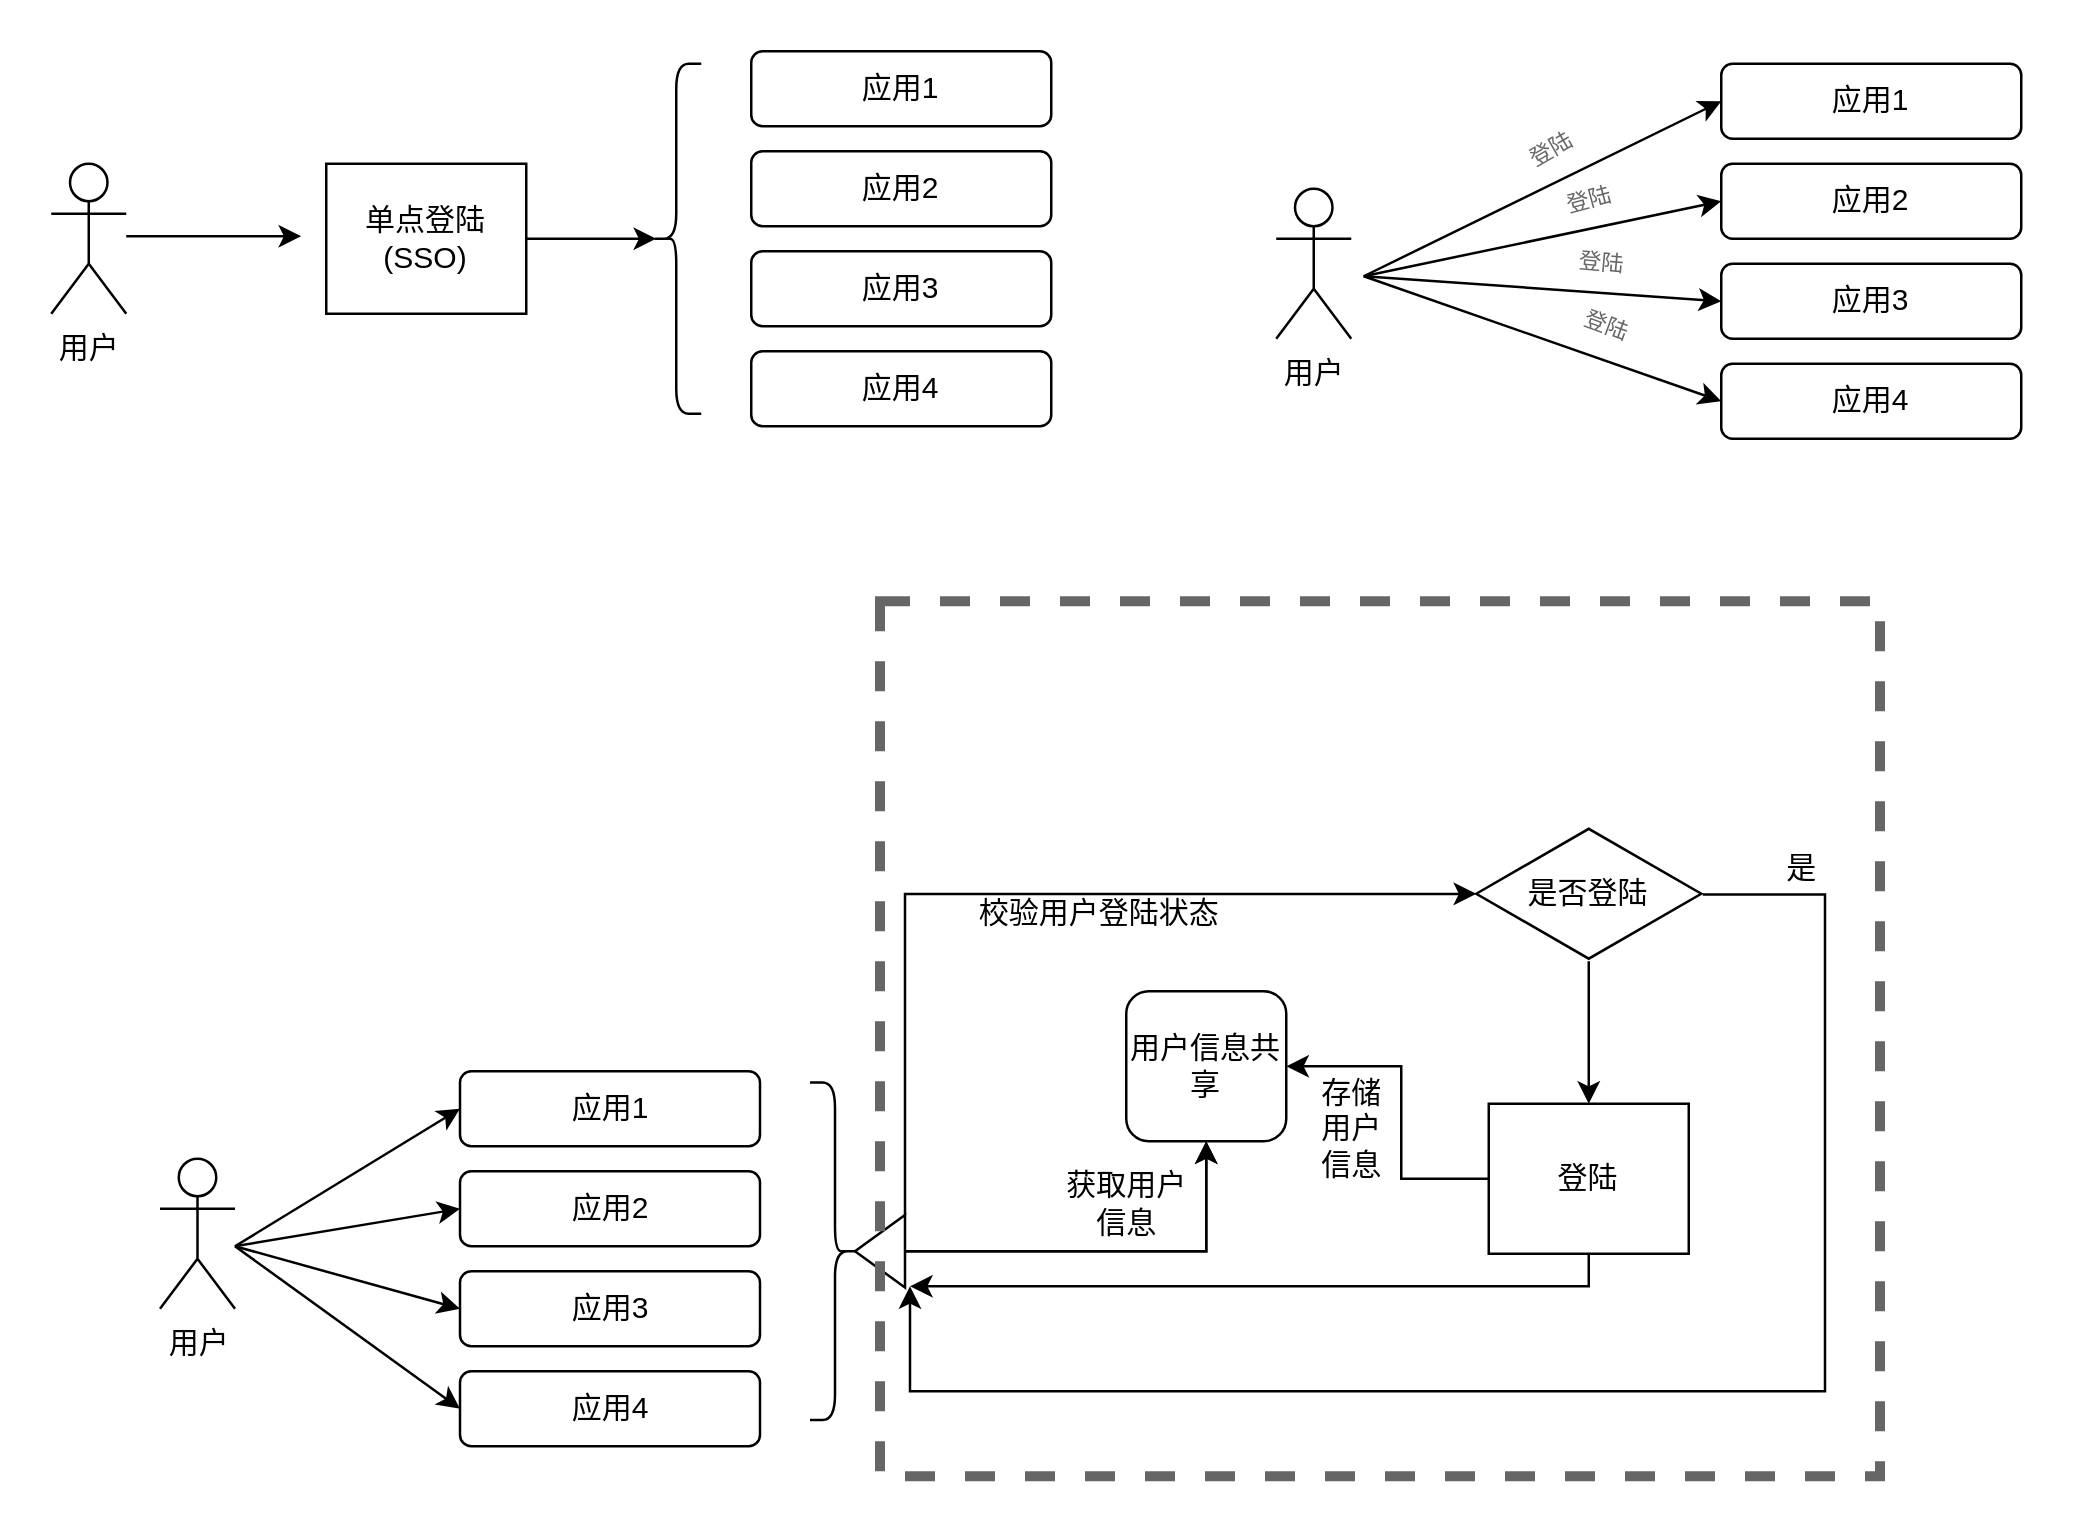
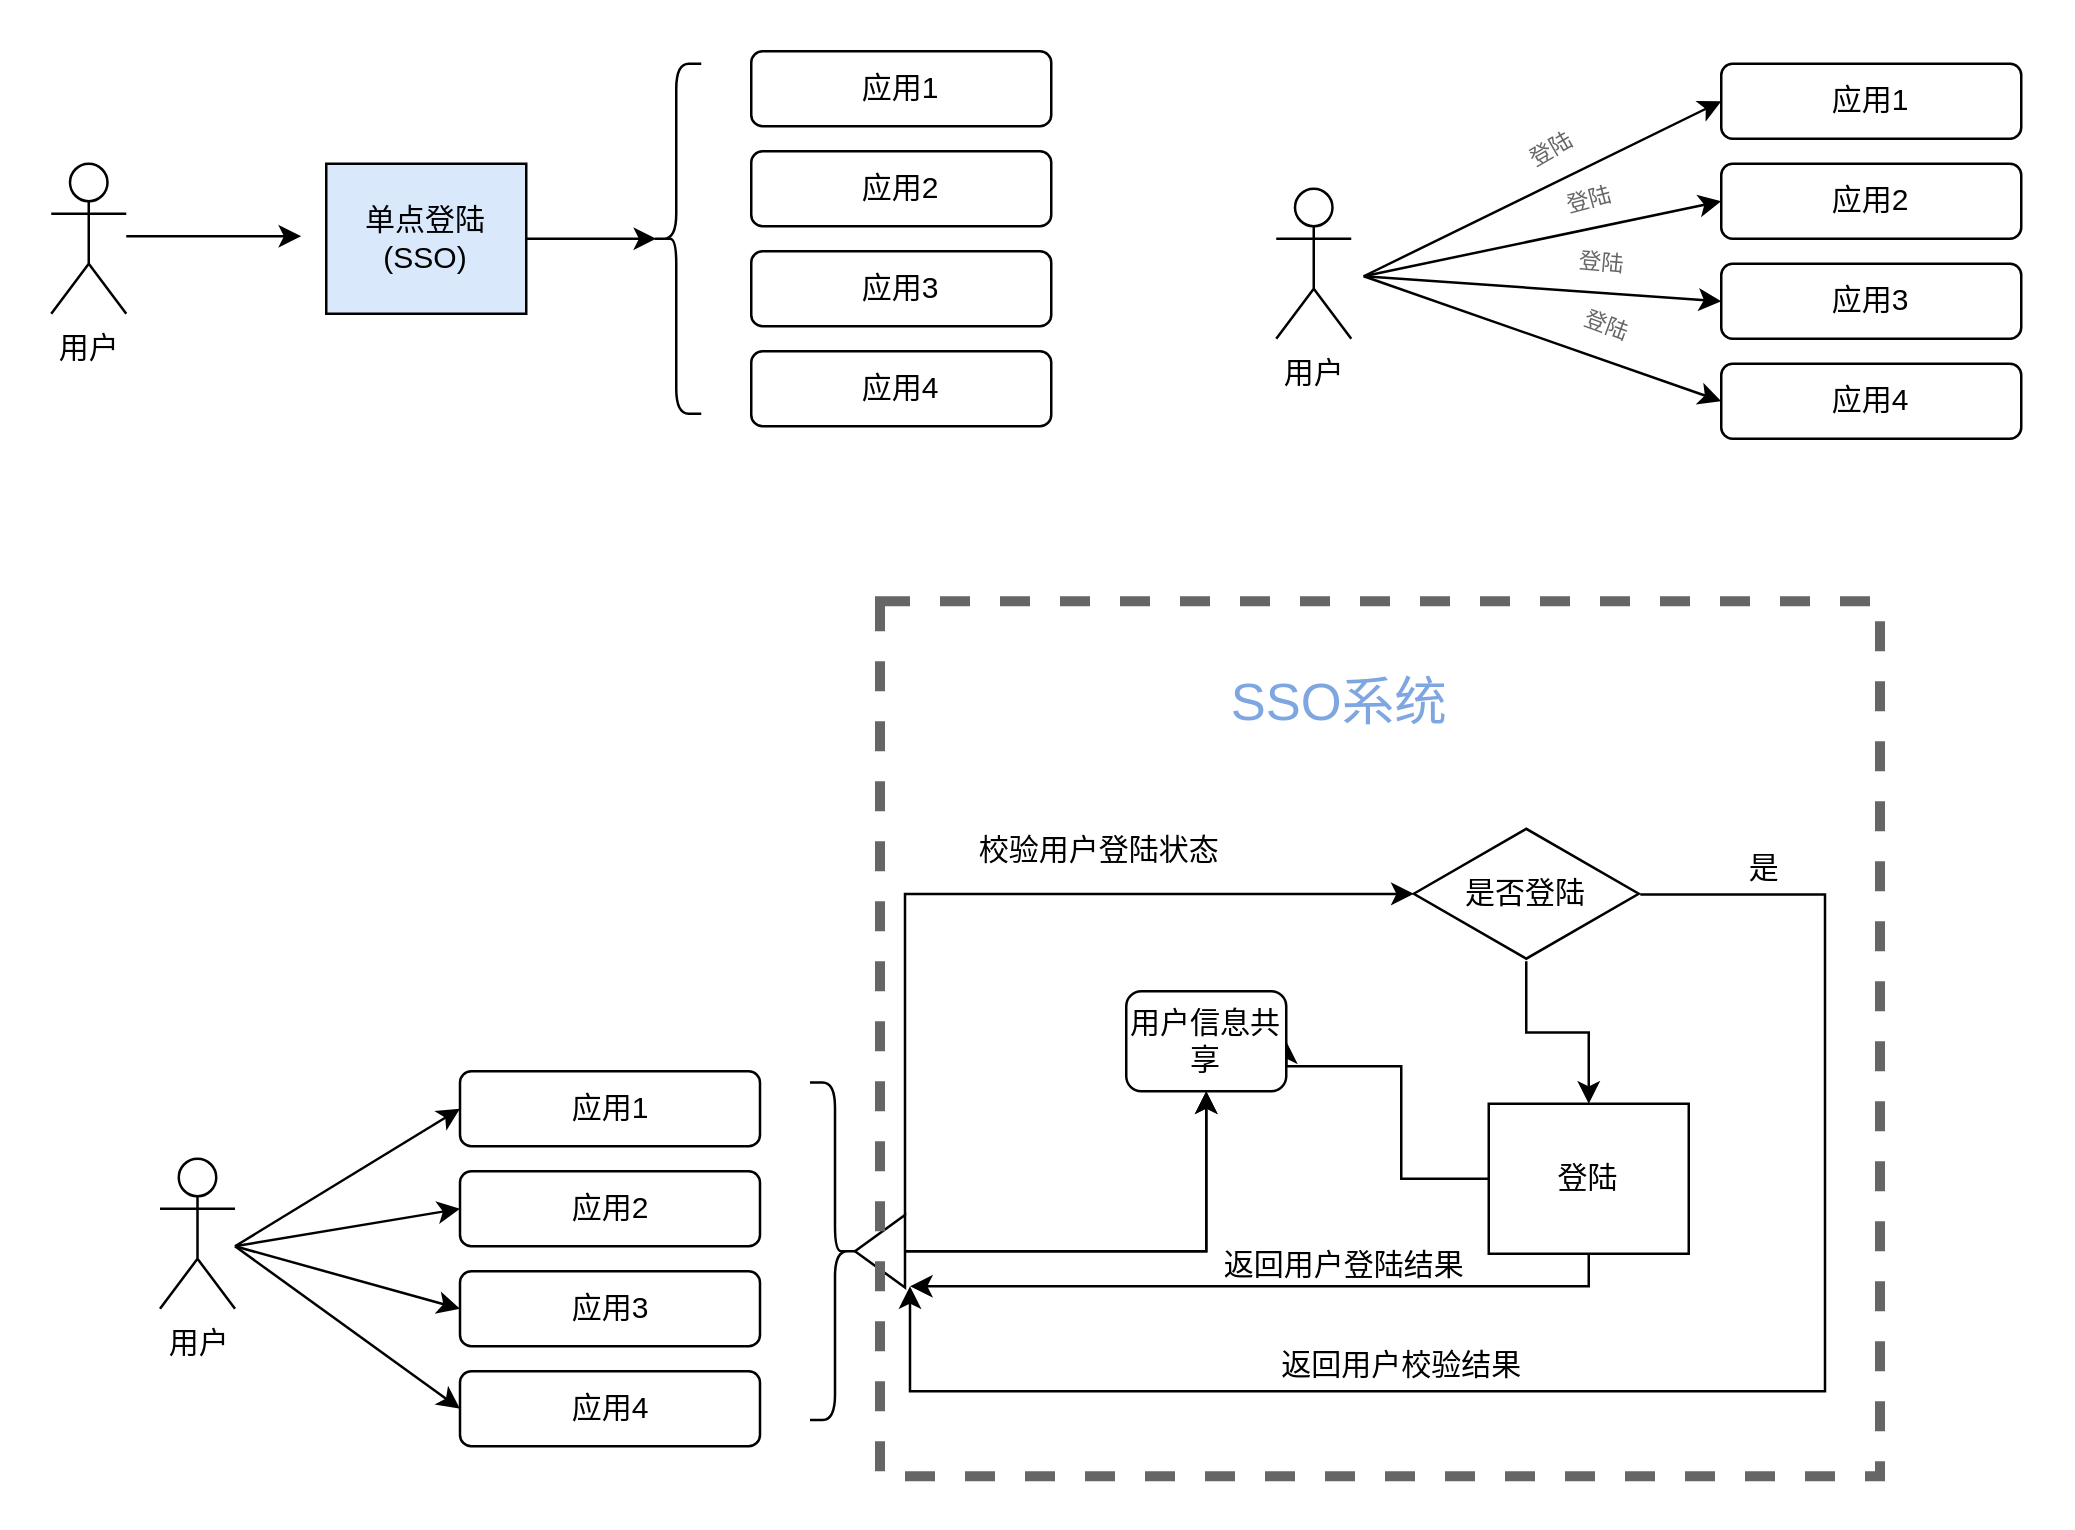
node "单点登陆 (SSO)": fillcolor #ffffff -> #dae8fc
node "SSO系统": added
node "是": moved (1801, 869) -> (1764, 869)
node "是否登陆": moved (1589, 894) -> (1526, 894)
node "校验用户登陆状态": moved (1098, 914) -> (1098, 851)
node "用户信息共享": size 160x150 -> 160x100
node "存储 用户 信息": removed
node "获取用户 信息": removed
node "返回用户登陆结果": added
node "返回用户校验结果": added
